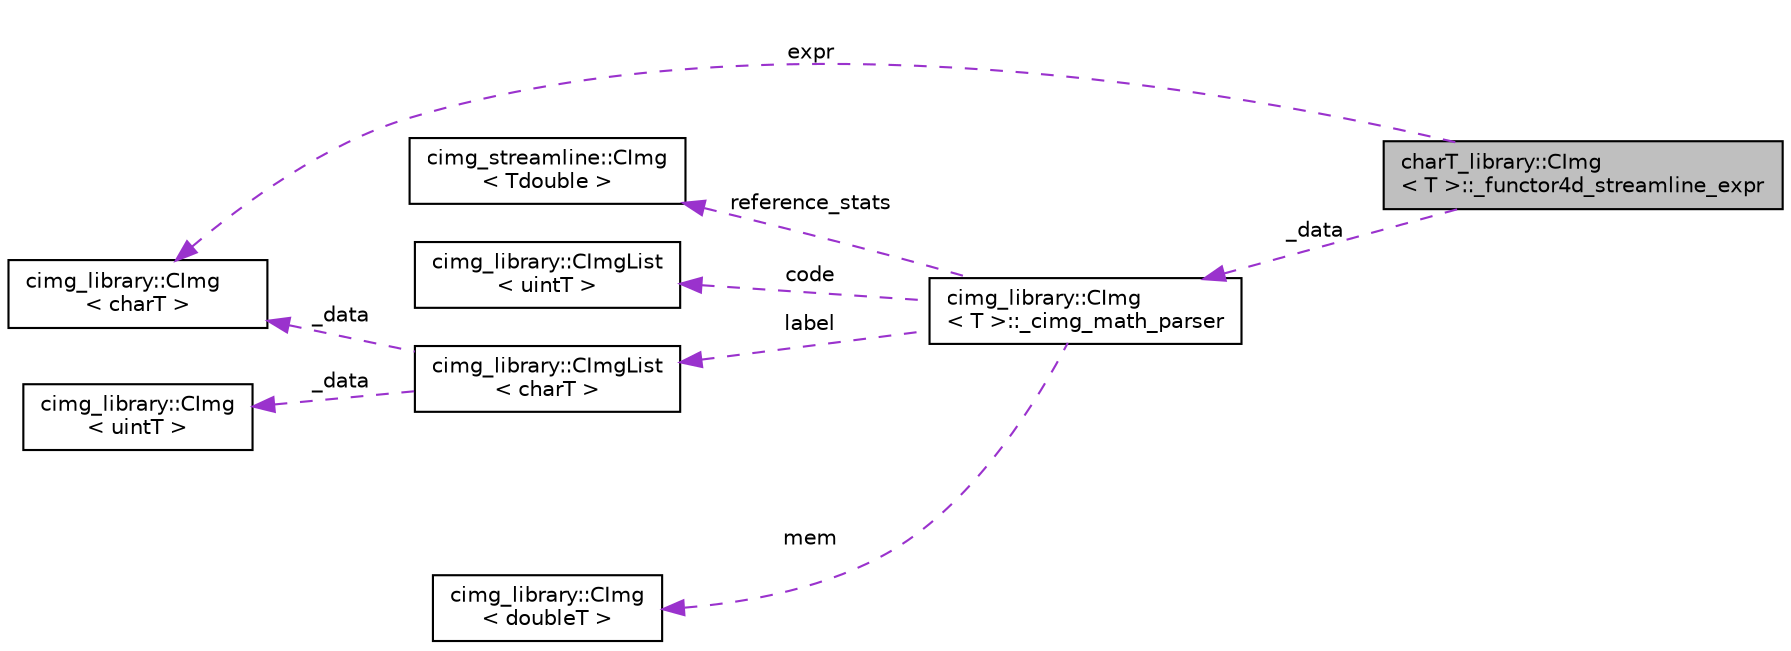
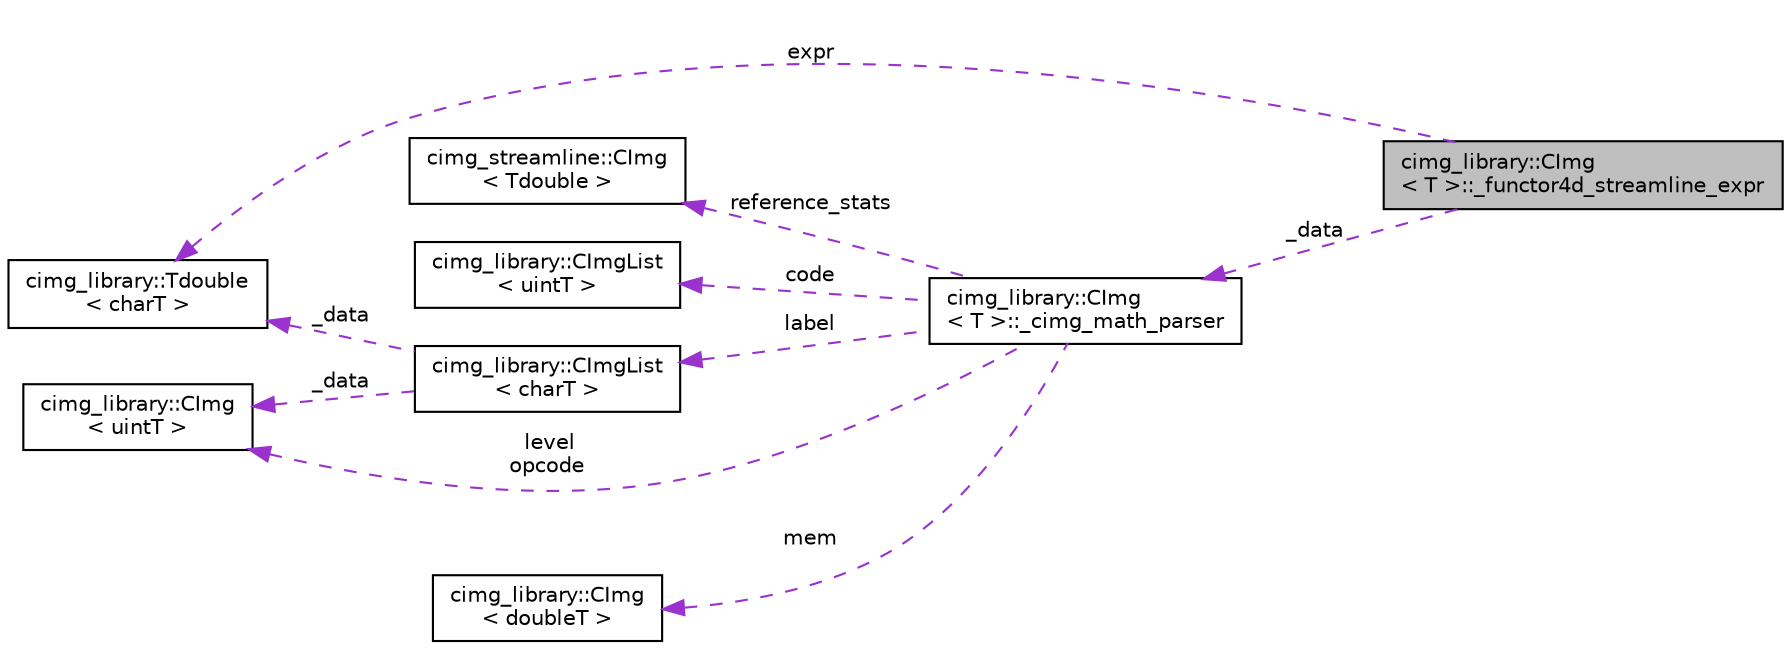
node "charT_library::CImg < T >::_functor4d_streamline_expr": label "charT_library::CImg < T >::_functor4d_streamline_expr" -> "cimg_library::CImg < T >::_functor4d_streamline_expr"
node "cimg_library::CImg < charT >": label "cimg_library::CImg < charT >" -> "cimg_library::Tdouble < charT >"
edge "cimg_library::CImg < T >::_cimg_math_parser" -> "cimg_library::CImg < uintT >": added, label "level opcode"
